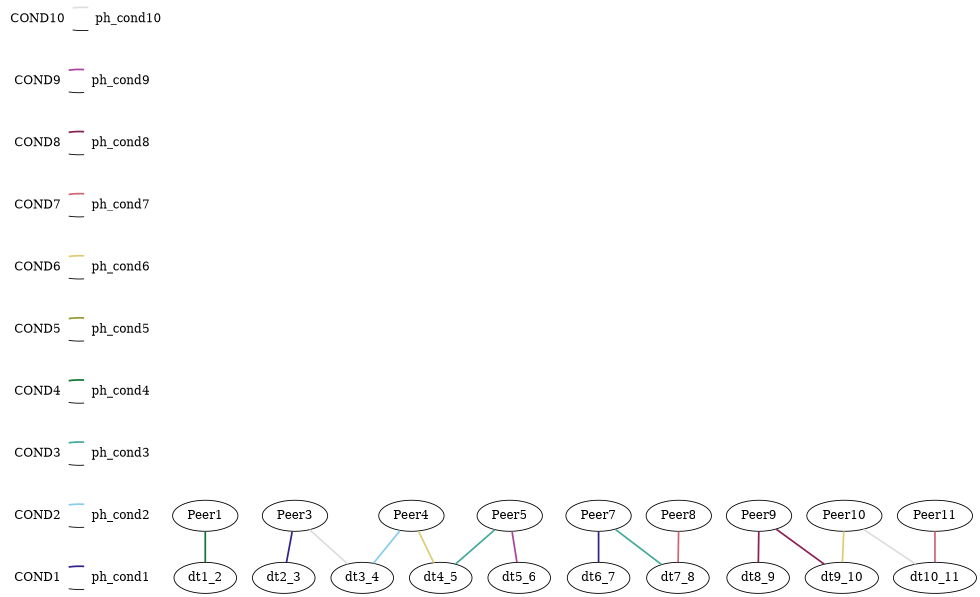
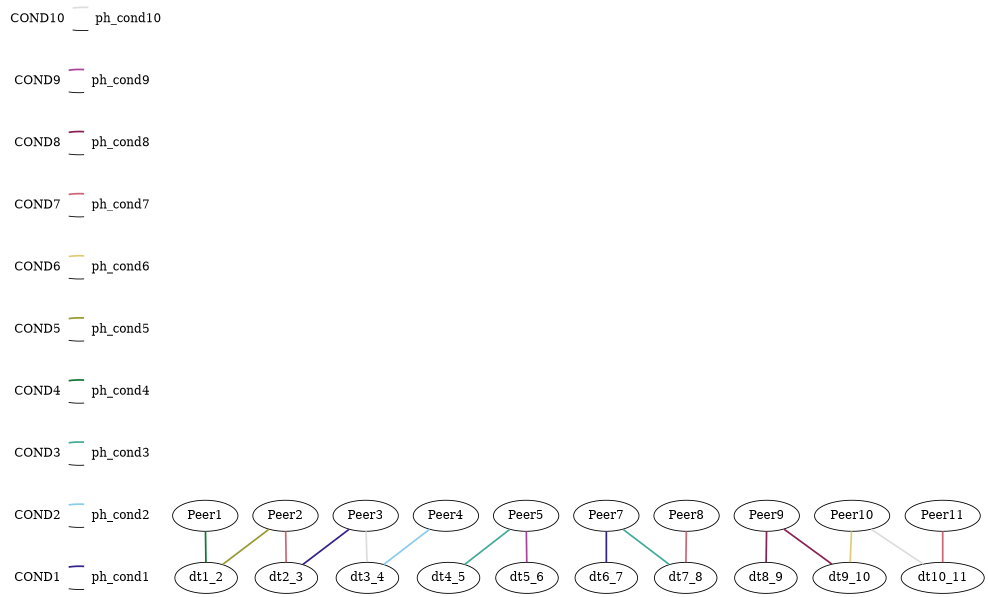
node "Peer2": added
edge "Peer4" -- "dt4_5": removed
